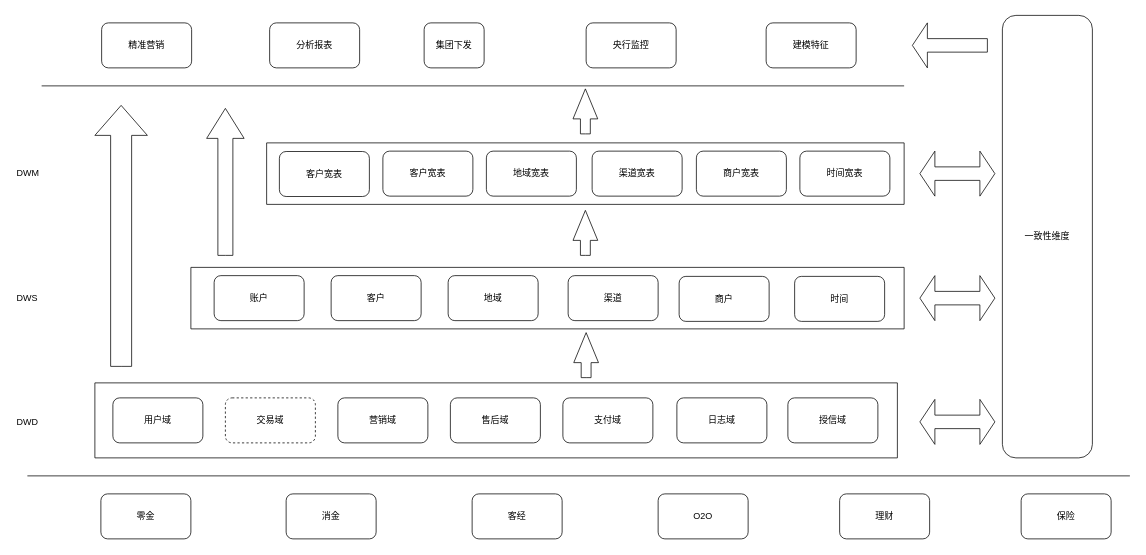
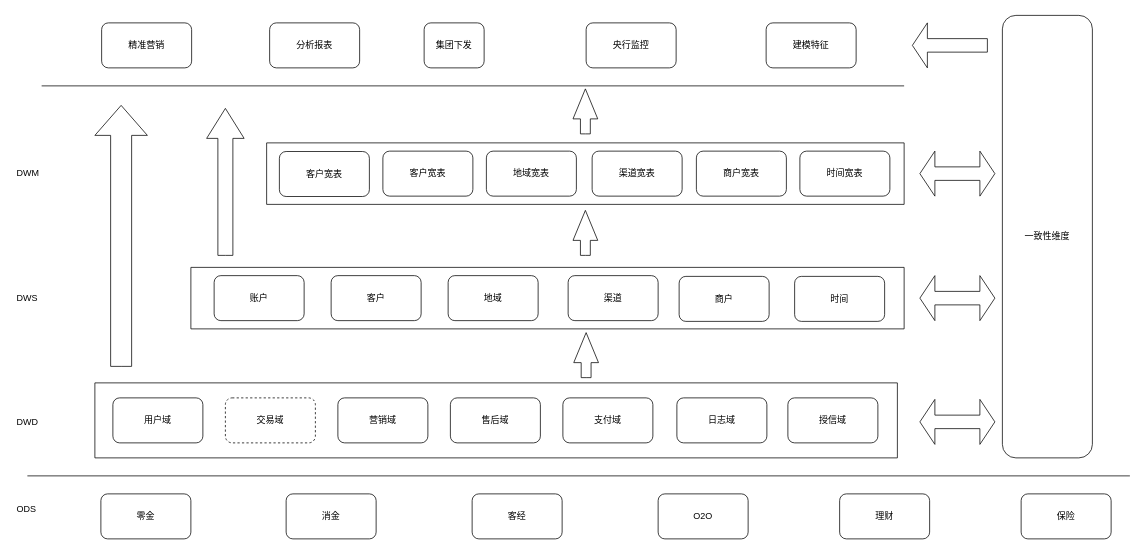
node "ODS": added
